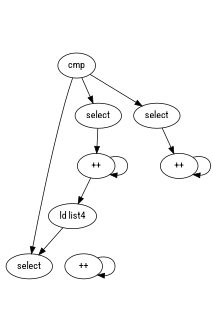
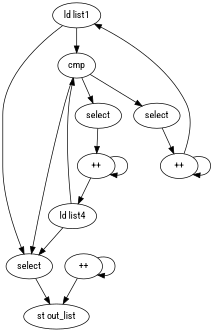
node "ld list1": added
edge "ld list4" -> "cmp": added
node "st out_list": added
